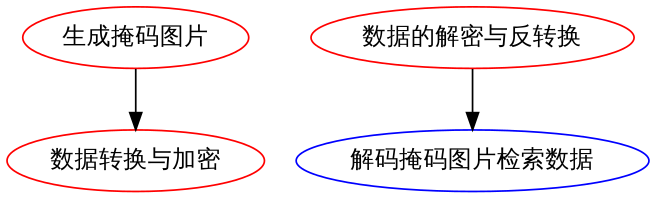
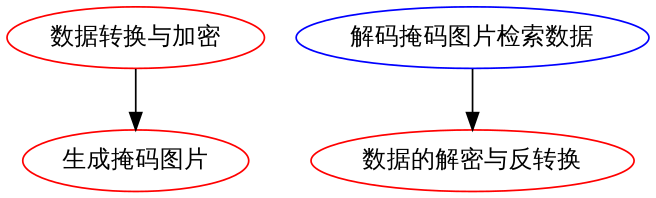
edge "生成掩码图片" -> "数据转换与加密": reversed
edge "数据的解密与反转换" -> "解码掩码图片检索数据": reversed
